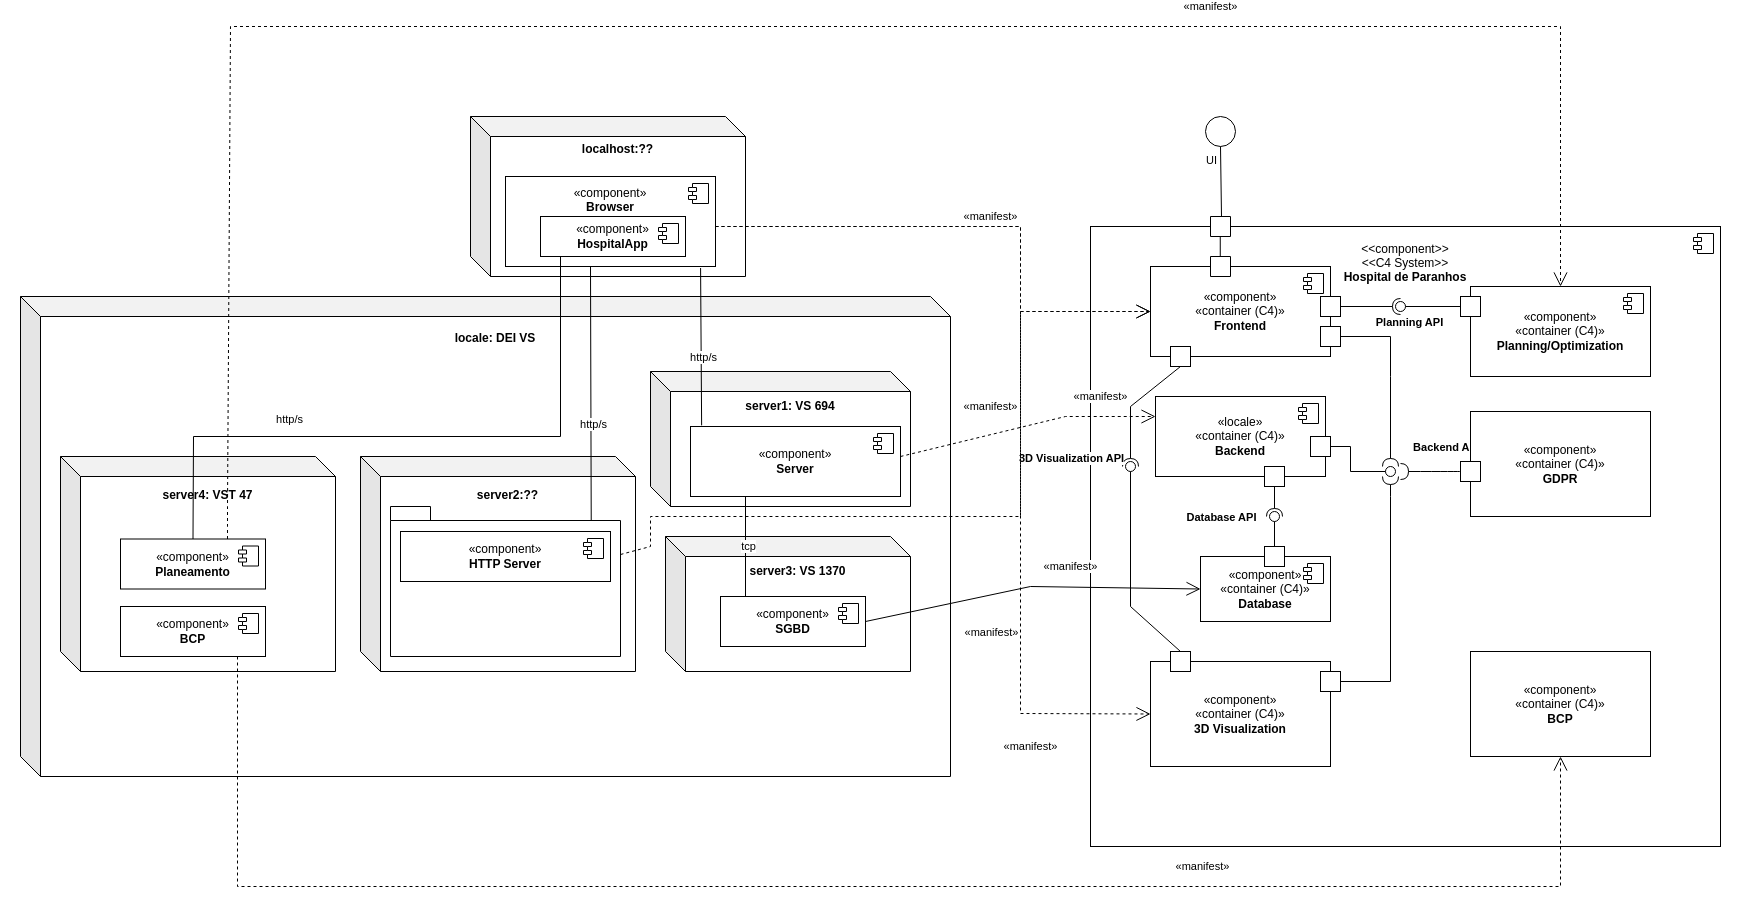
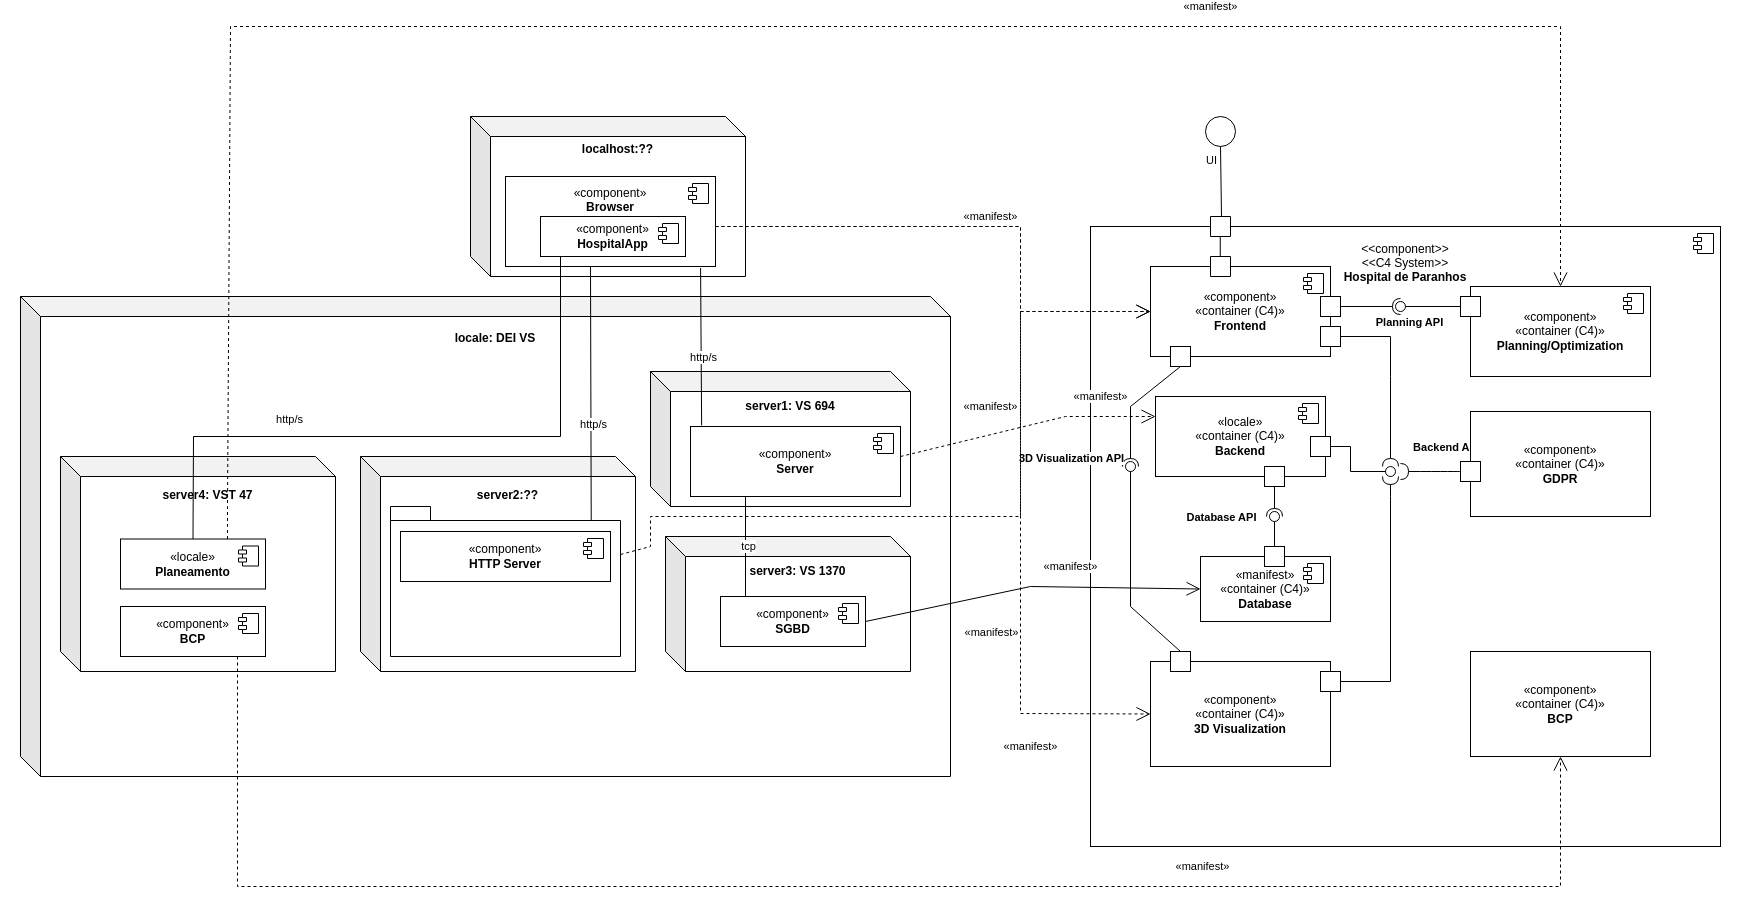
node "«component» Planeamento": label "«component» Planeamento" -> "«locale» Planeamento"
node "«component» «container (C4)» Database": label "«component» «container (C4)» Database" -> "«manifest» «container (C4)» Database"
